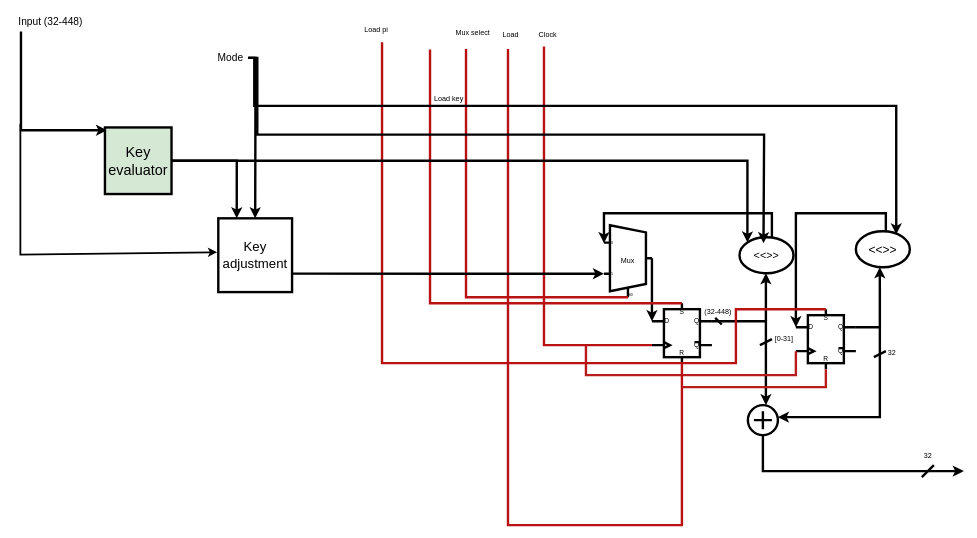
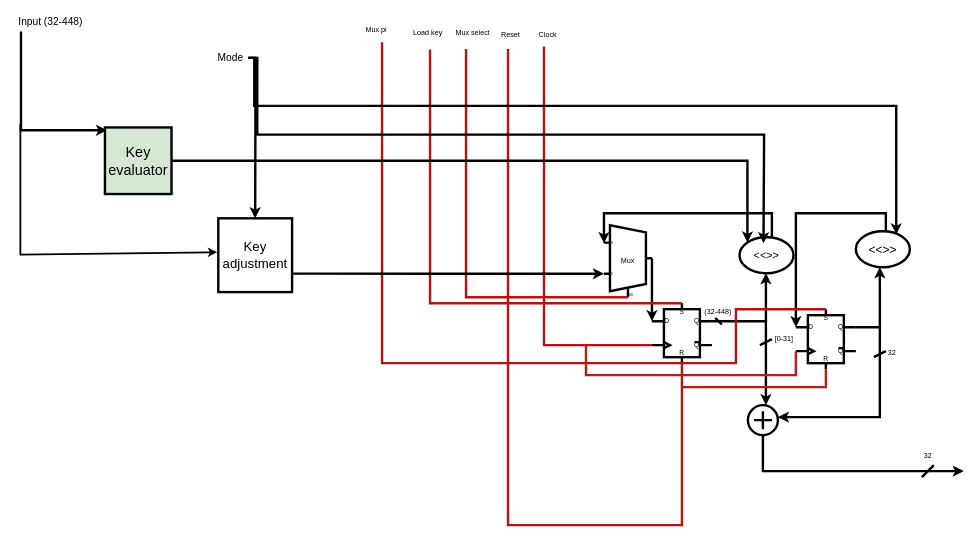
node "Load pi": label "Load pi" -> "Mux pi"
node "Load": label "Load" -> "Reset"
node "Load key": moved (449, 99) -> (428, 33)
edge "Key evaluator" -> "Key adjustment": removed
